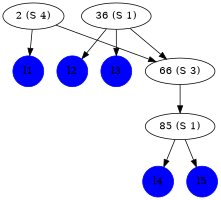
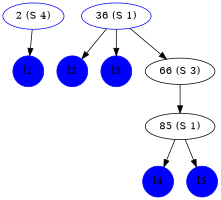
node "2 (S 4)": color black -> blue
node "36 (S 1)": color black -> blue
edge "2 (S 4)" -> "66 (S 3)": removed
